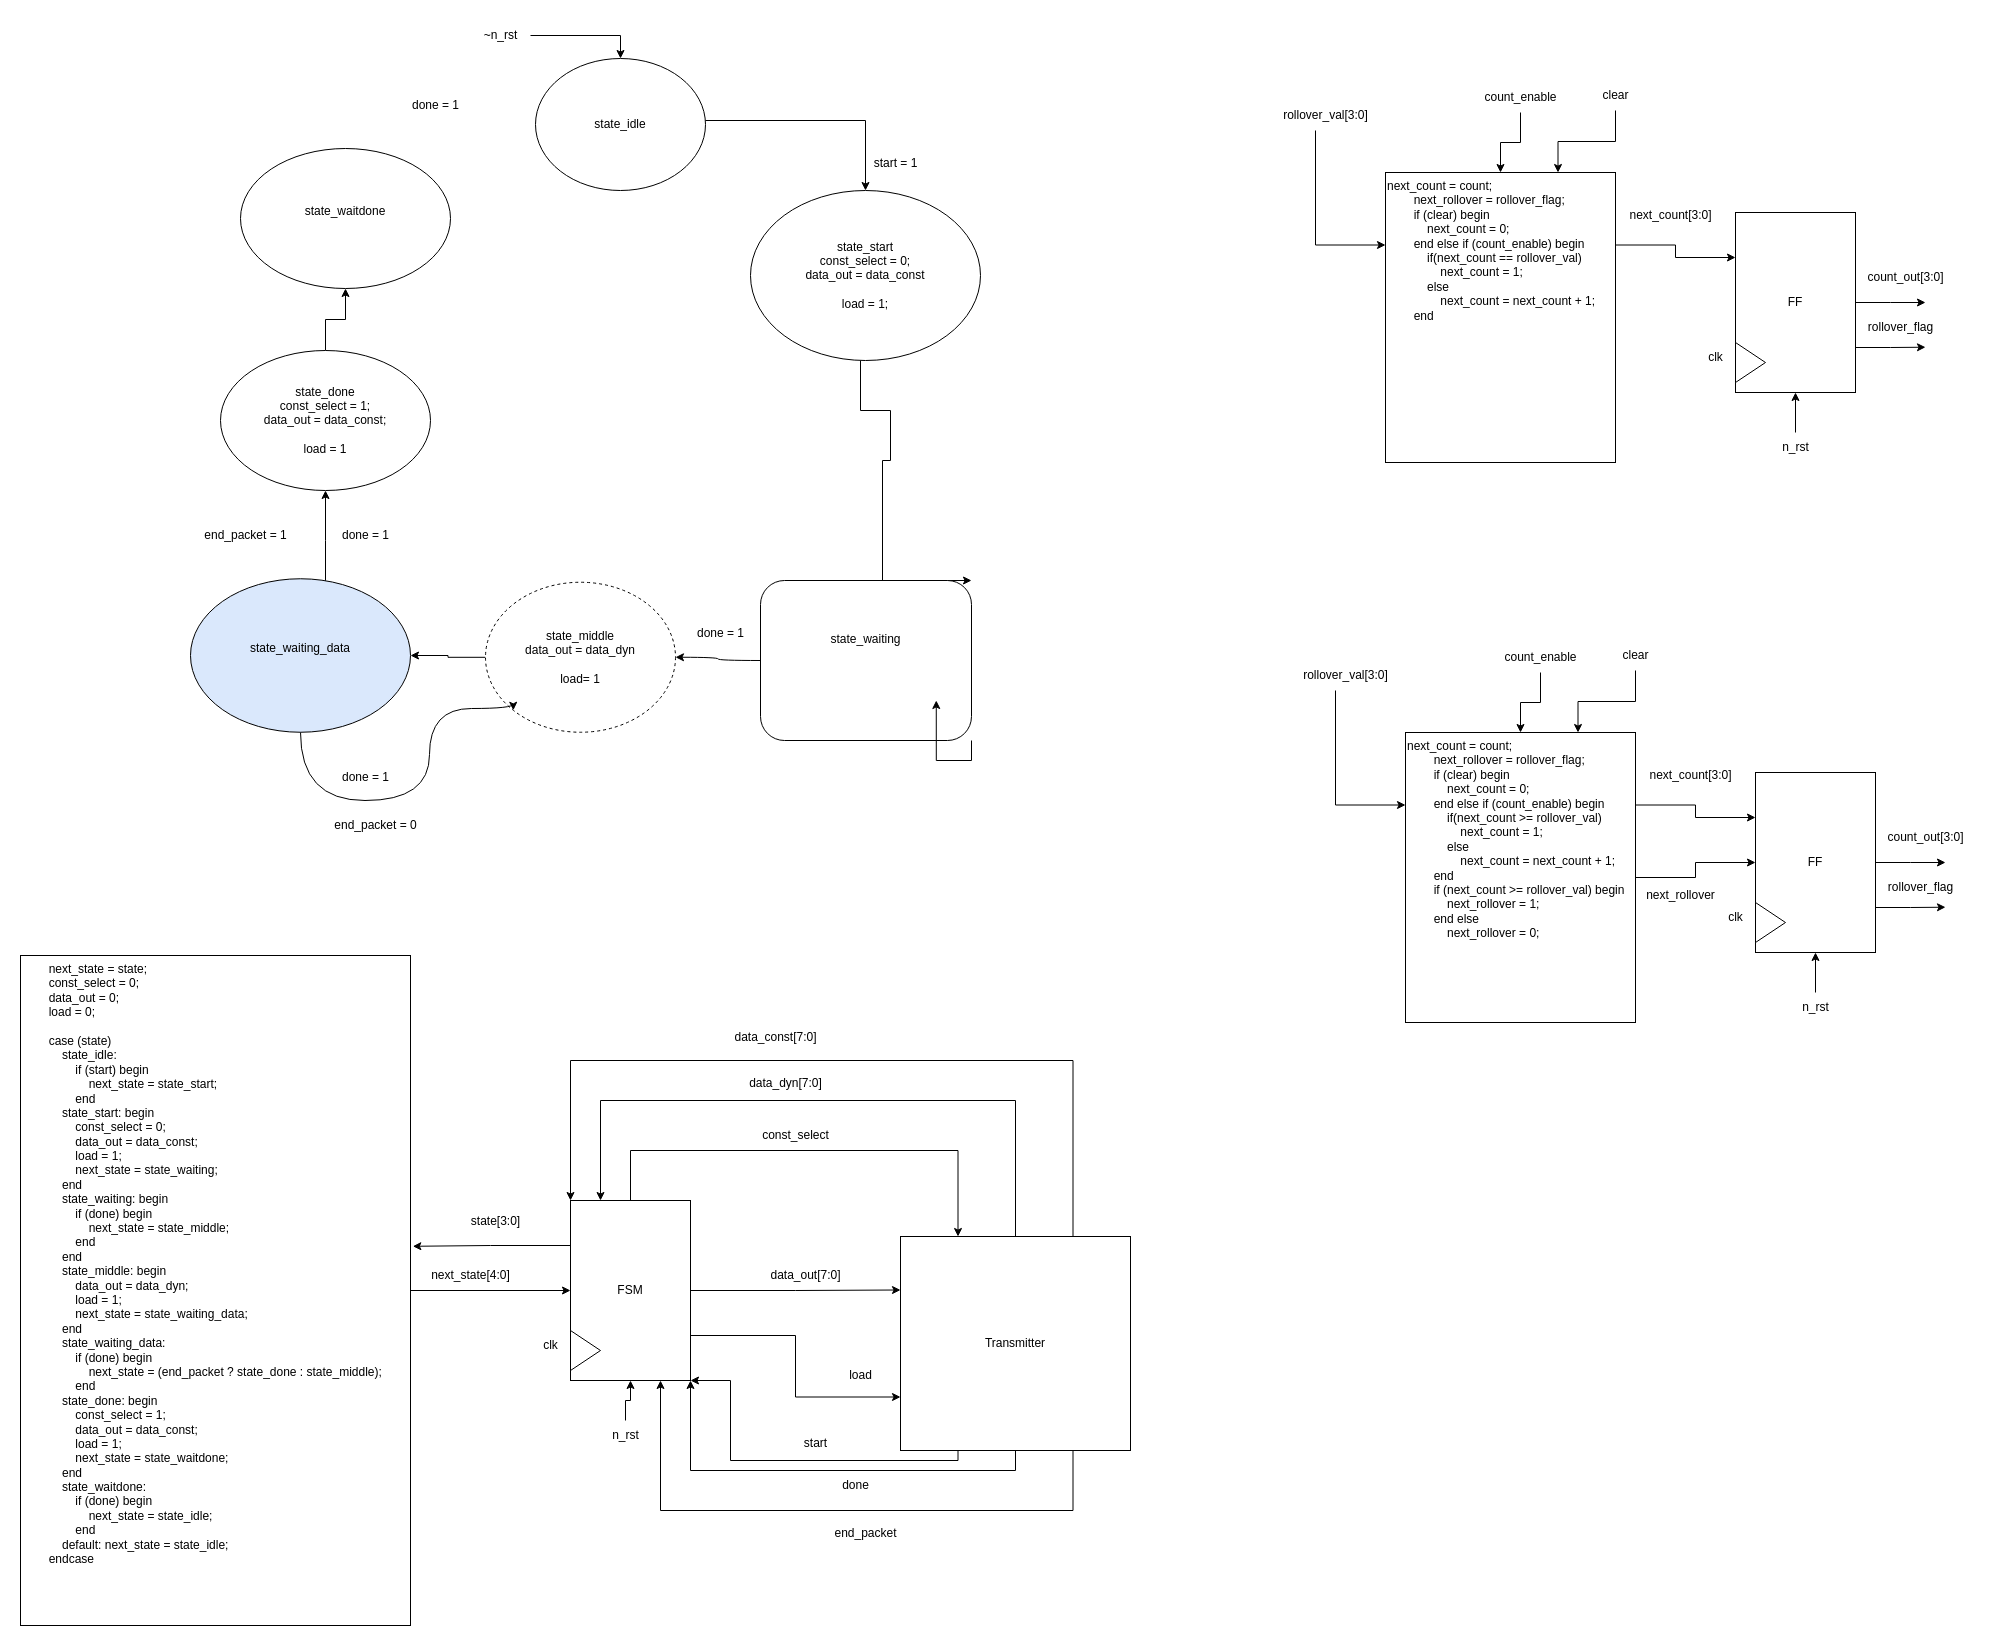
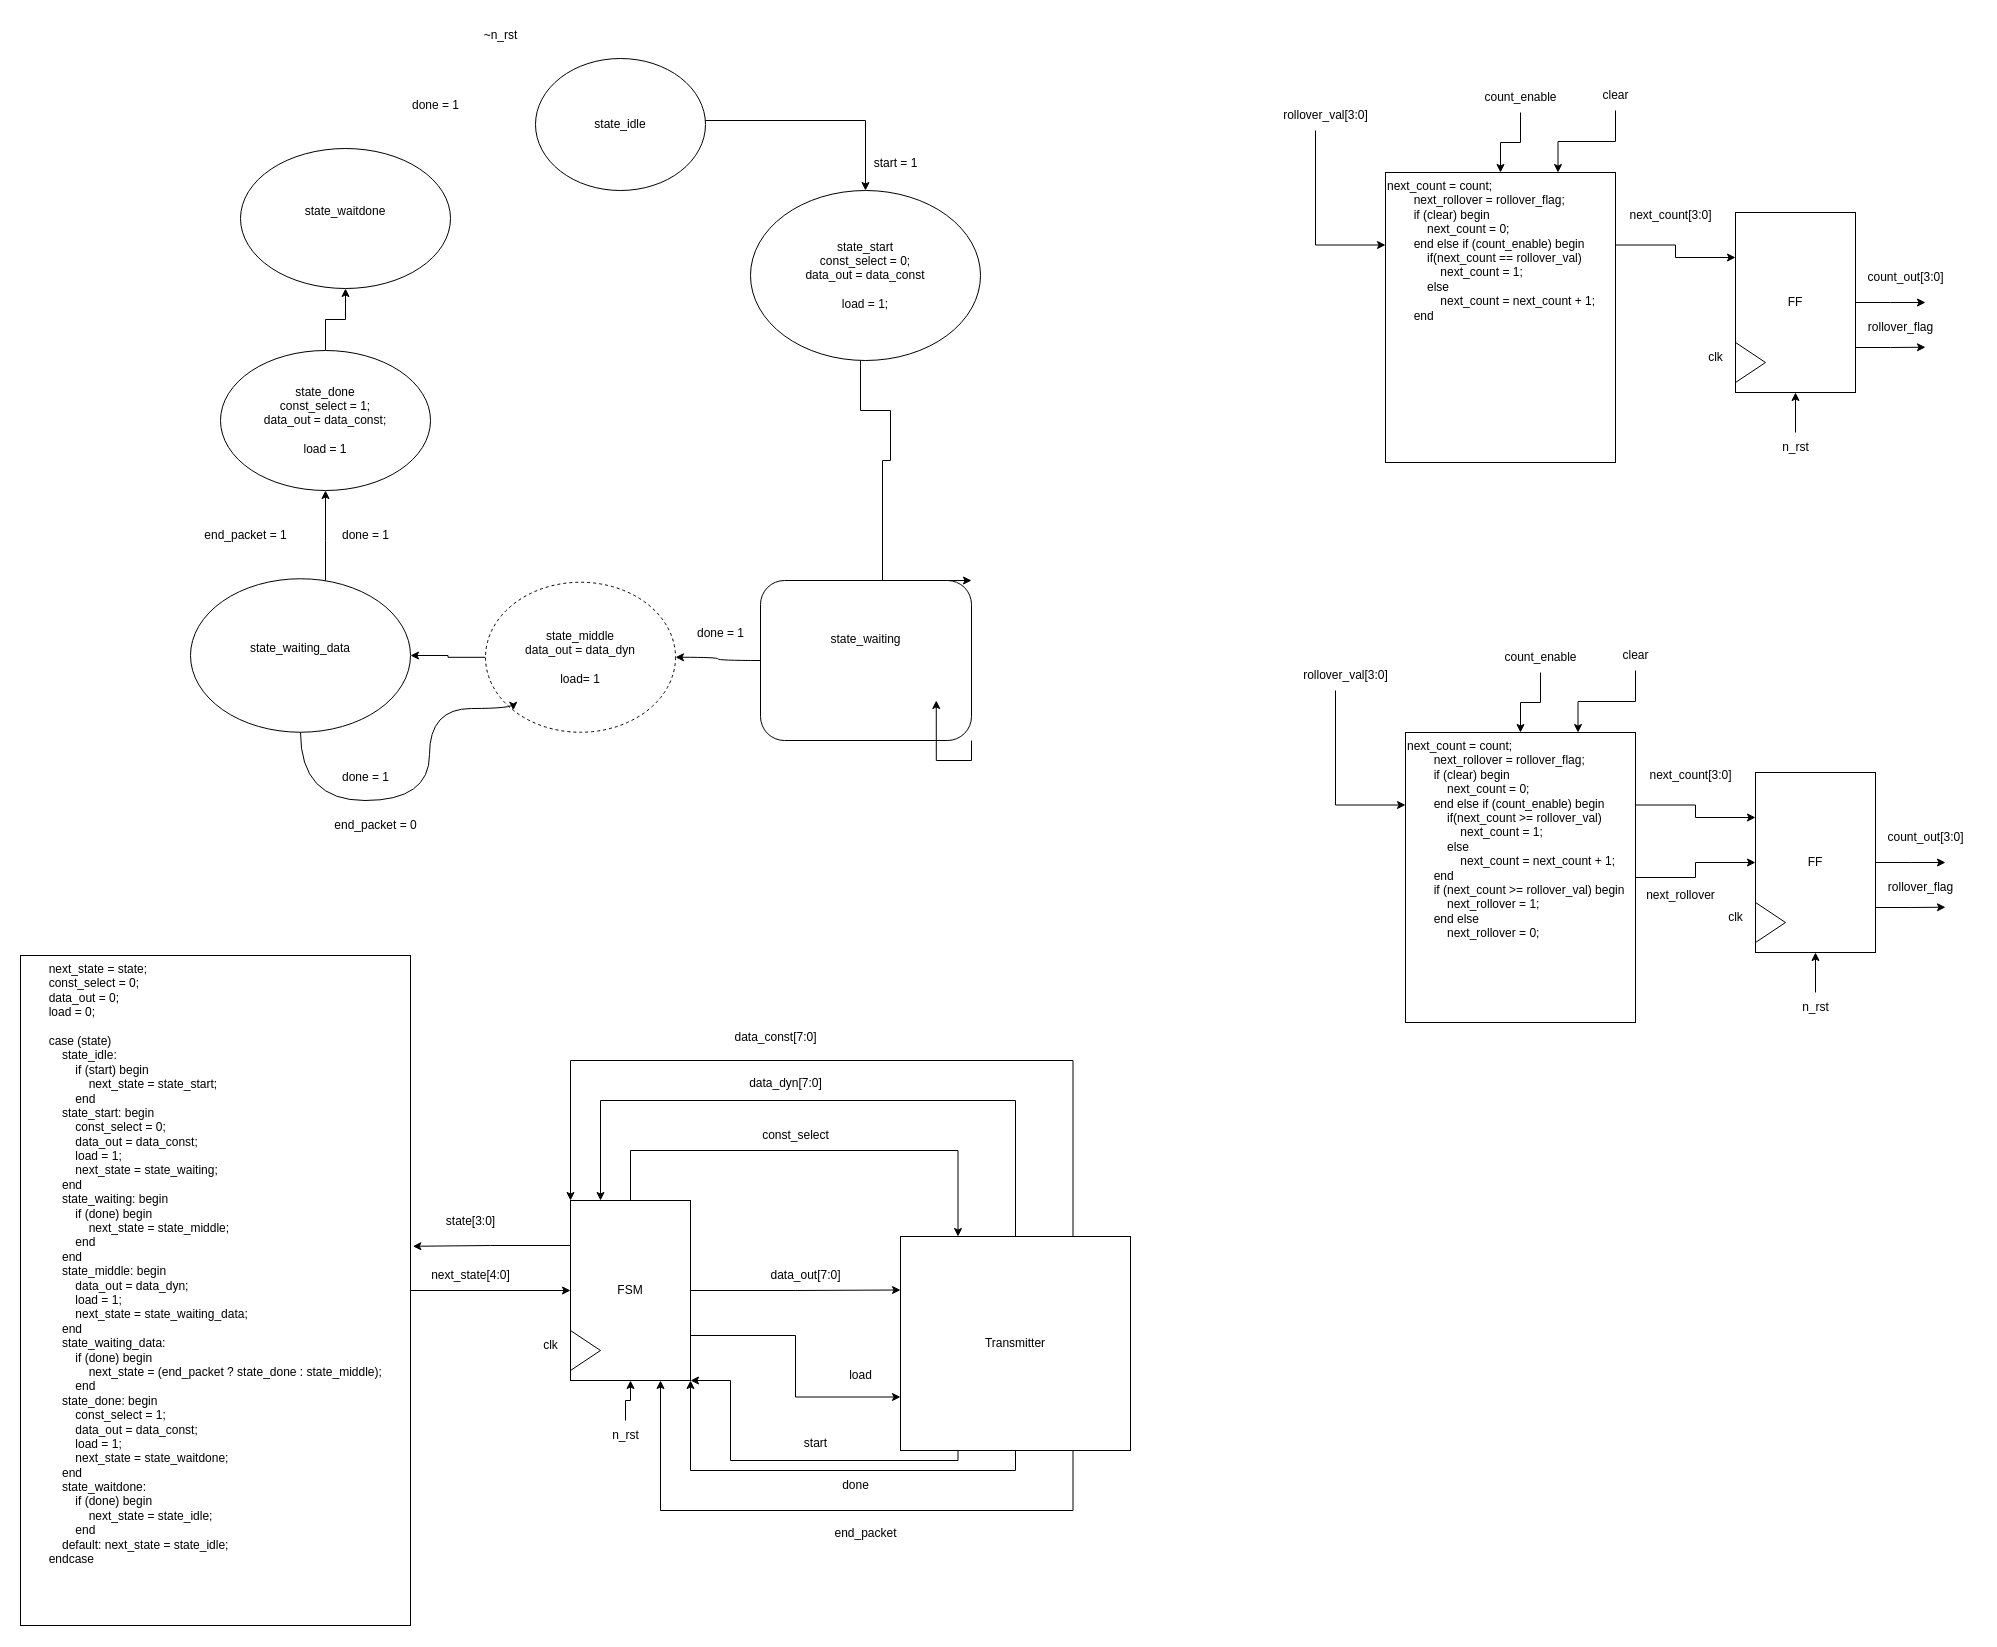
edge "~n_rst" -> "state_idle": removed
node "state_waiting_data": fillcolor #dae8fc -> #ffffff
node "state[3:0]": moved (496, 1222) -> (471, 1222)
